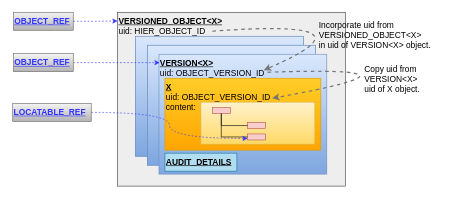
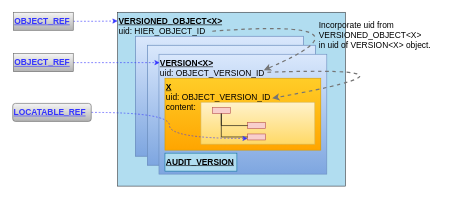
node "VERSIONED_OBJECT<X> uid: HIER_OBJECT_ID": fillcolor #eeeeee -> #b1ddf0
node "Copy uid from VERSION<X> uid of X object.": removed
node "LOCATABLE_REF": shape rectangle -> rounded rectangle
node "AUDIT_DETAILS": label "AUDIT_DETAILS" -> "AUDIT_VERSION"
